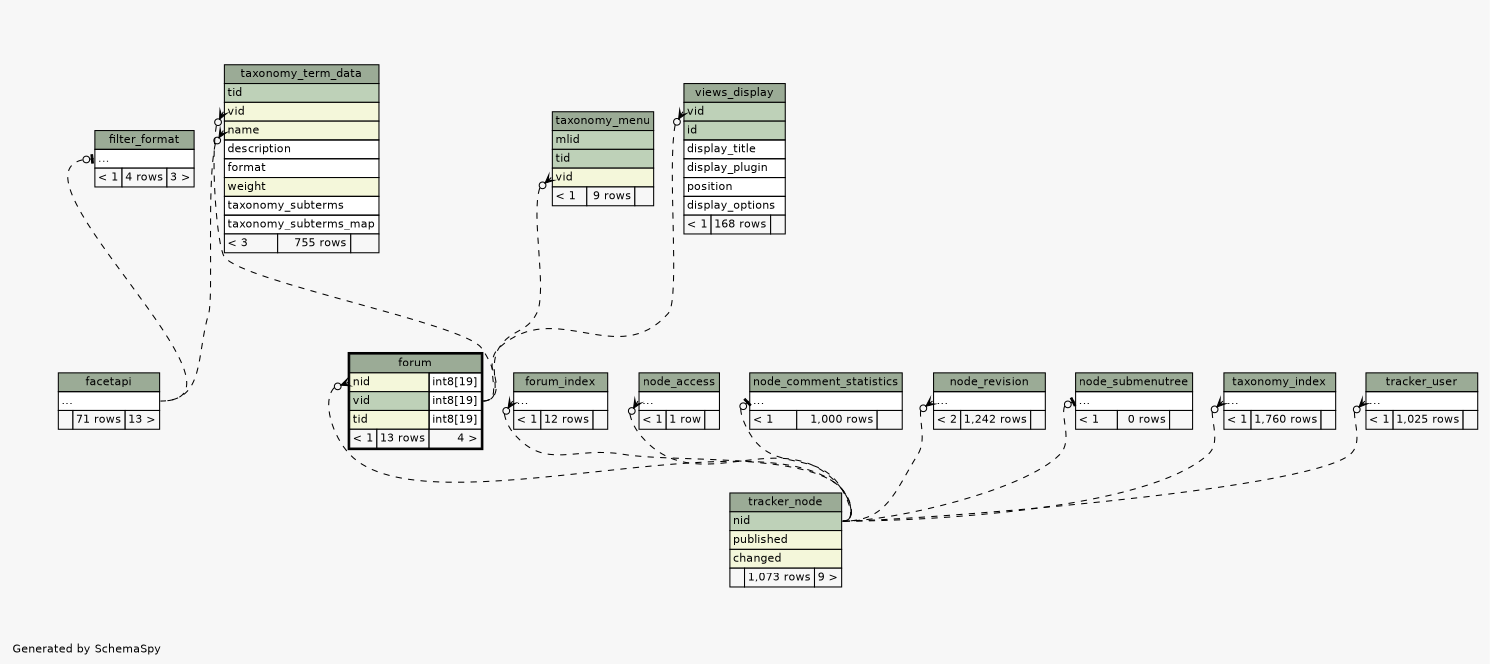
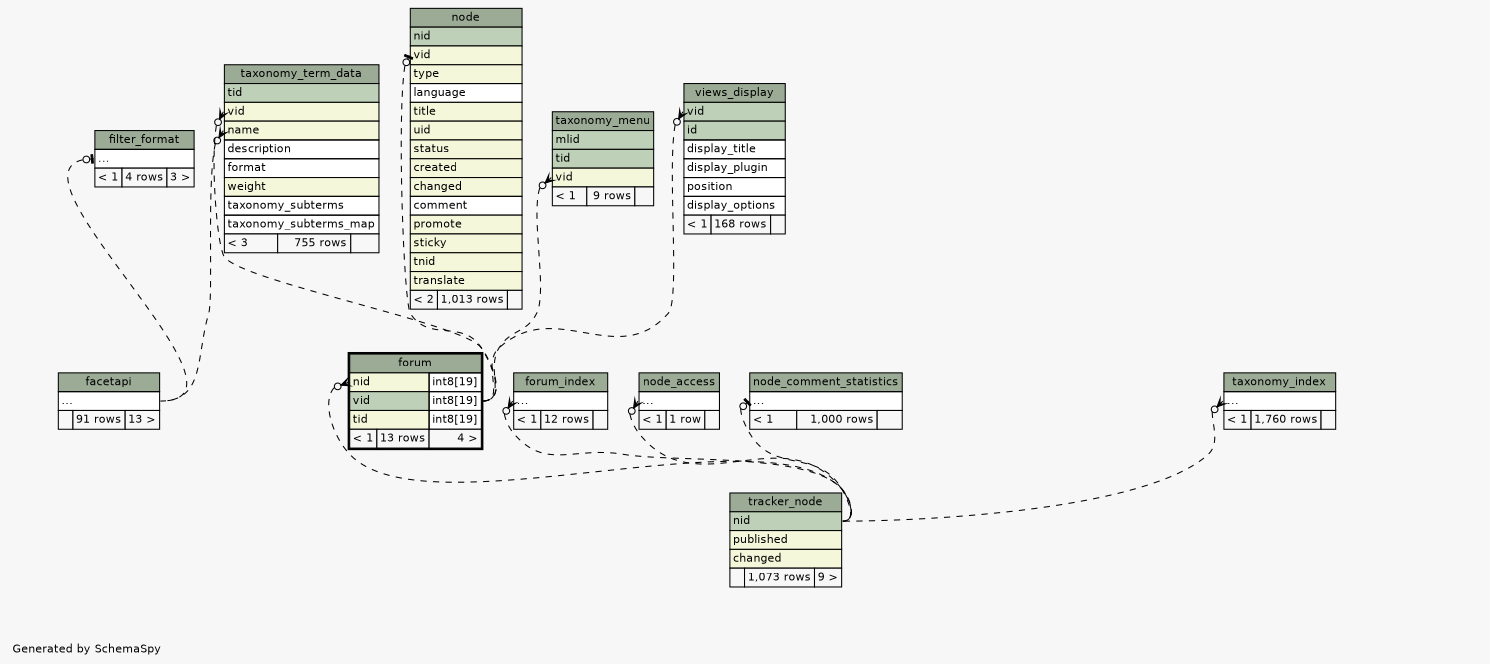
node "node": added
node "node_revision": removed
node "node_submenutree": removed
node "tracker_user": removed
node "facetapi": text "71 rows" -> "91 rows"
